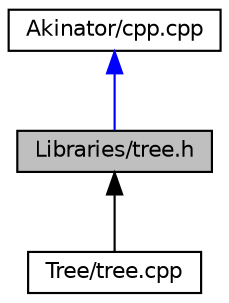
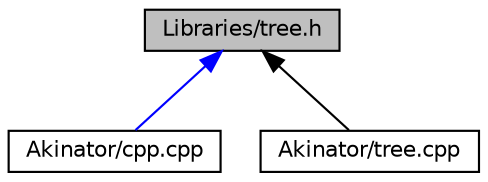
edge "Libraries/tree.h" -> "Akinator/cpp.cpp": reversed
node "Tree/tree.cpp": label "Tree/tree.cpp" -> "Akinator/tree.cpp"
